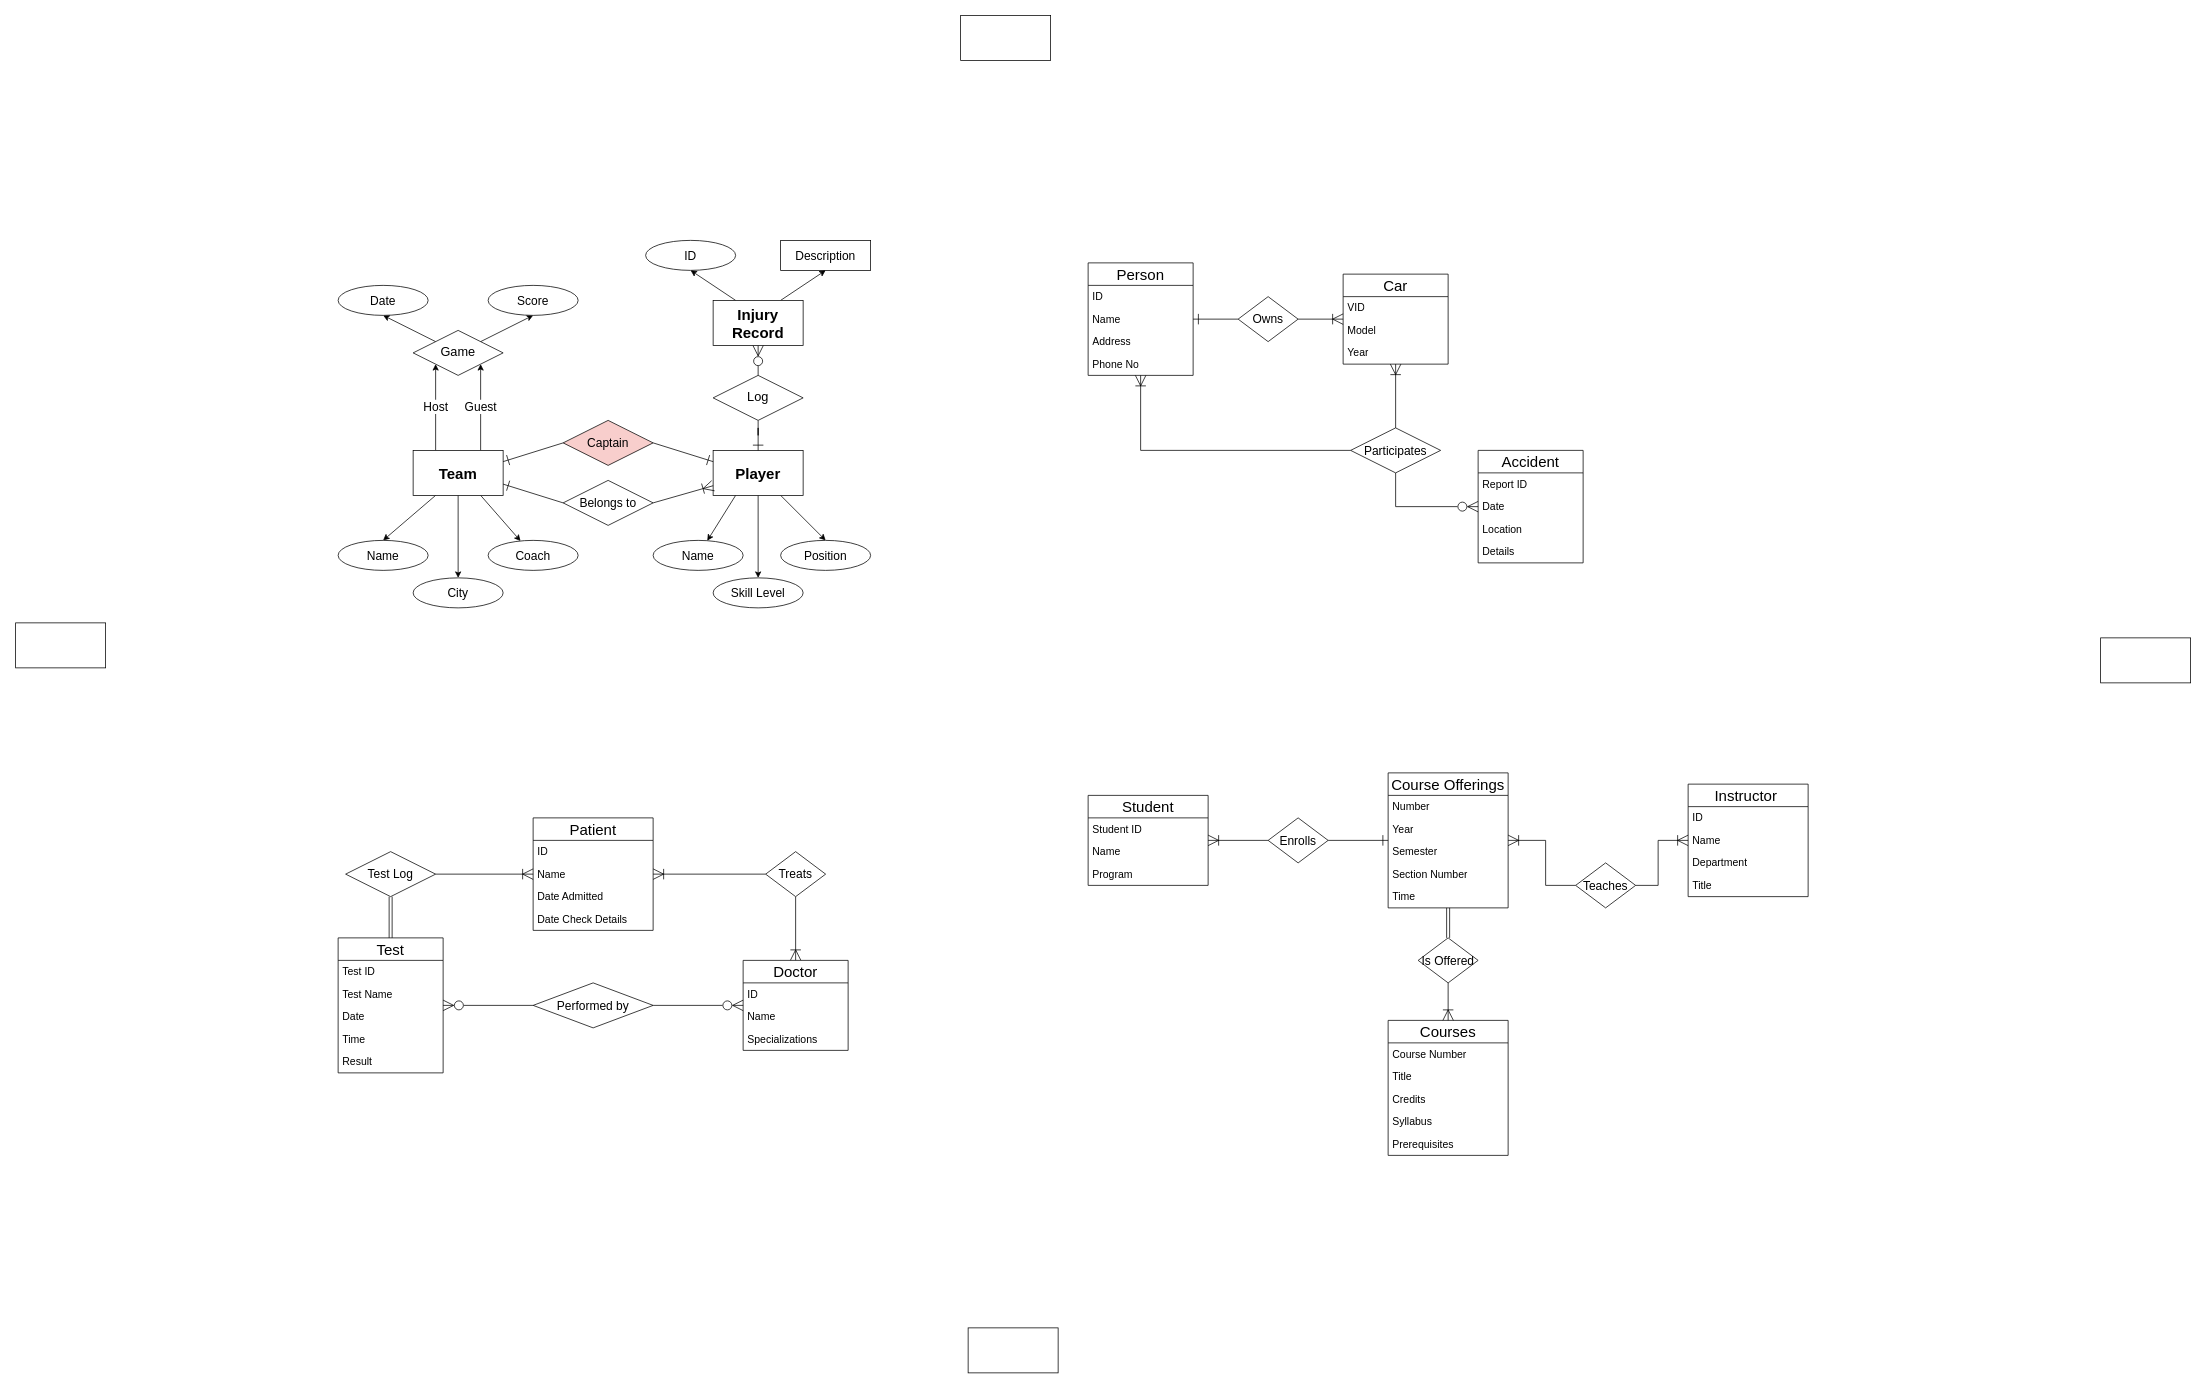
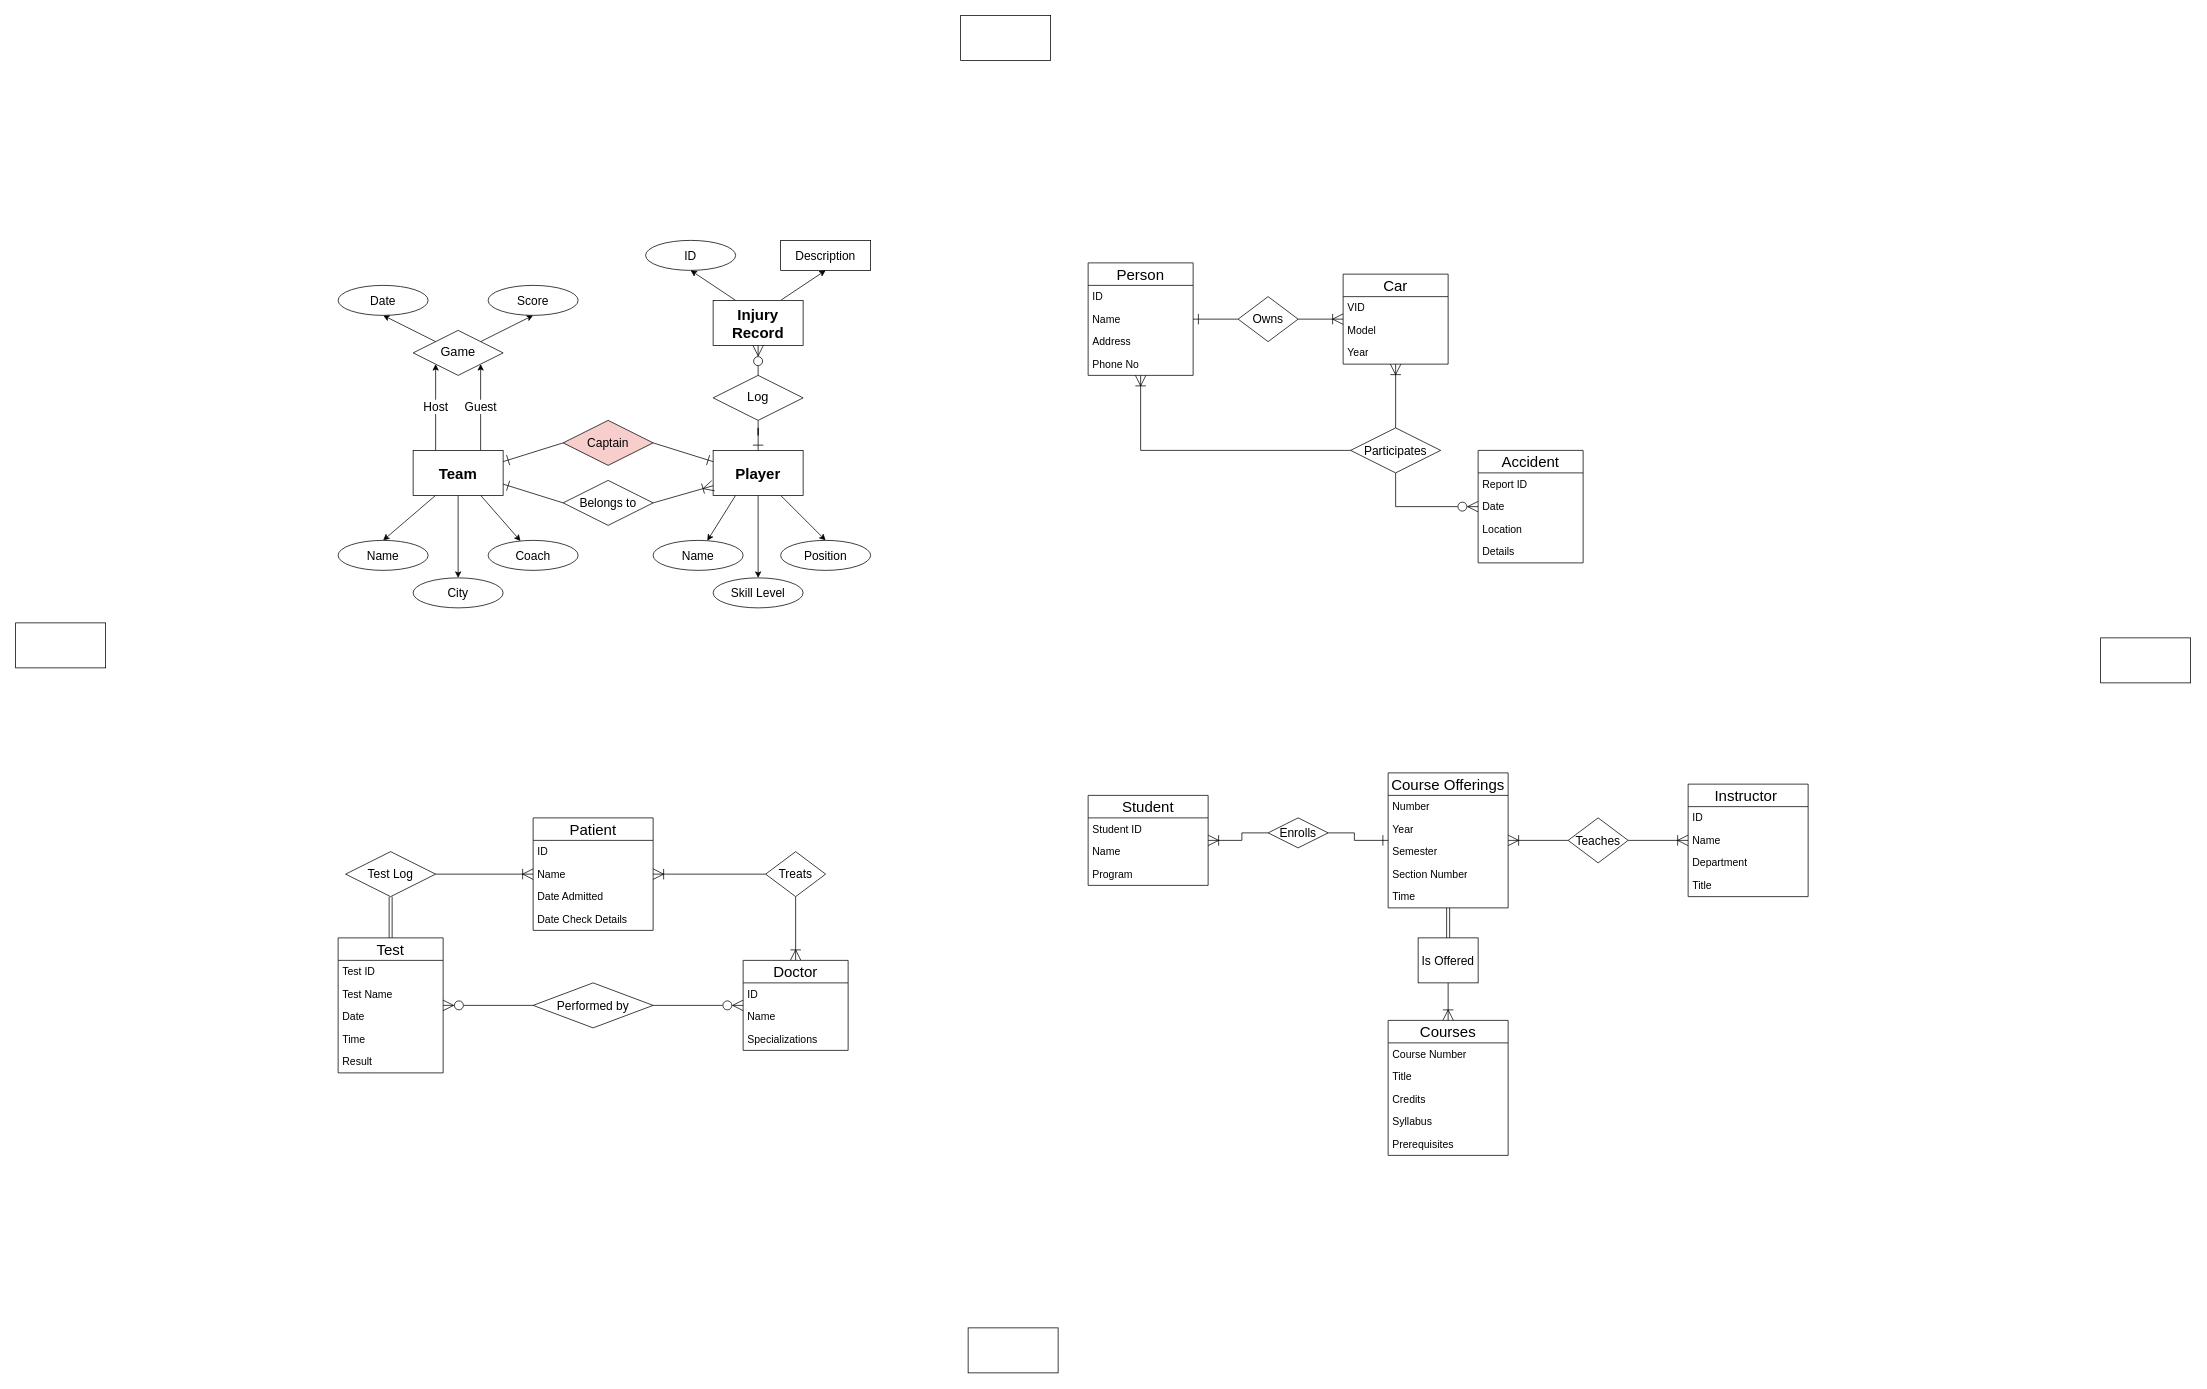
node "Enrolls": size 60x45 -> 60x30
node "Teaches": moved (1605, 885) -> (1598, 840)
node "Is Offered": shape diamond -> rectangle
